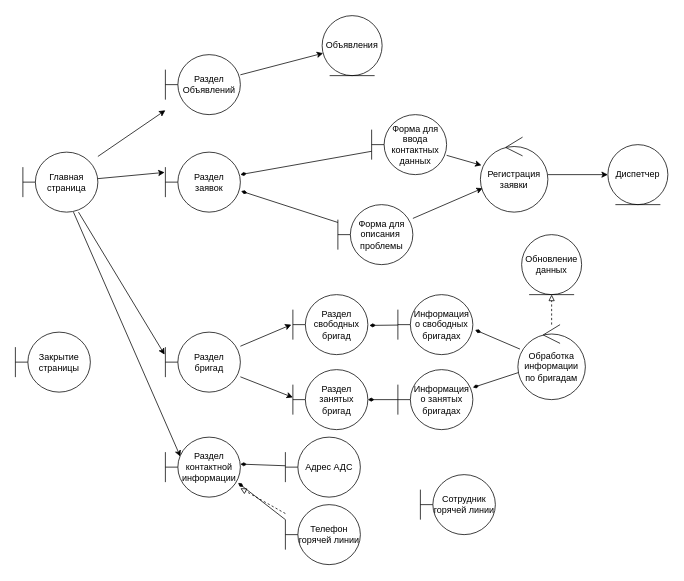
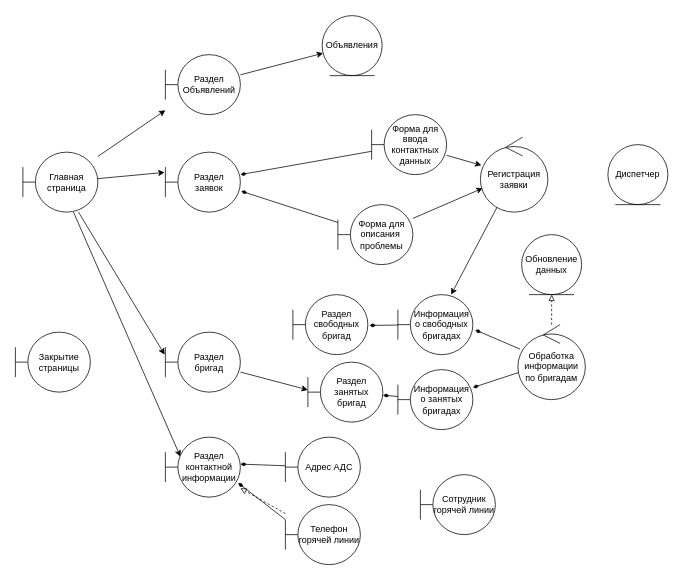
edge "Регистрация заявки" -> "Диспетчер": now "Регистрация заявки" -> "Информация о свободных бригадах"
edge "Раздел бригад" -> "Раздел свободных бригад": removed
node "Раздел занятых бригад": moved (330, 399) -> (345, 392)
